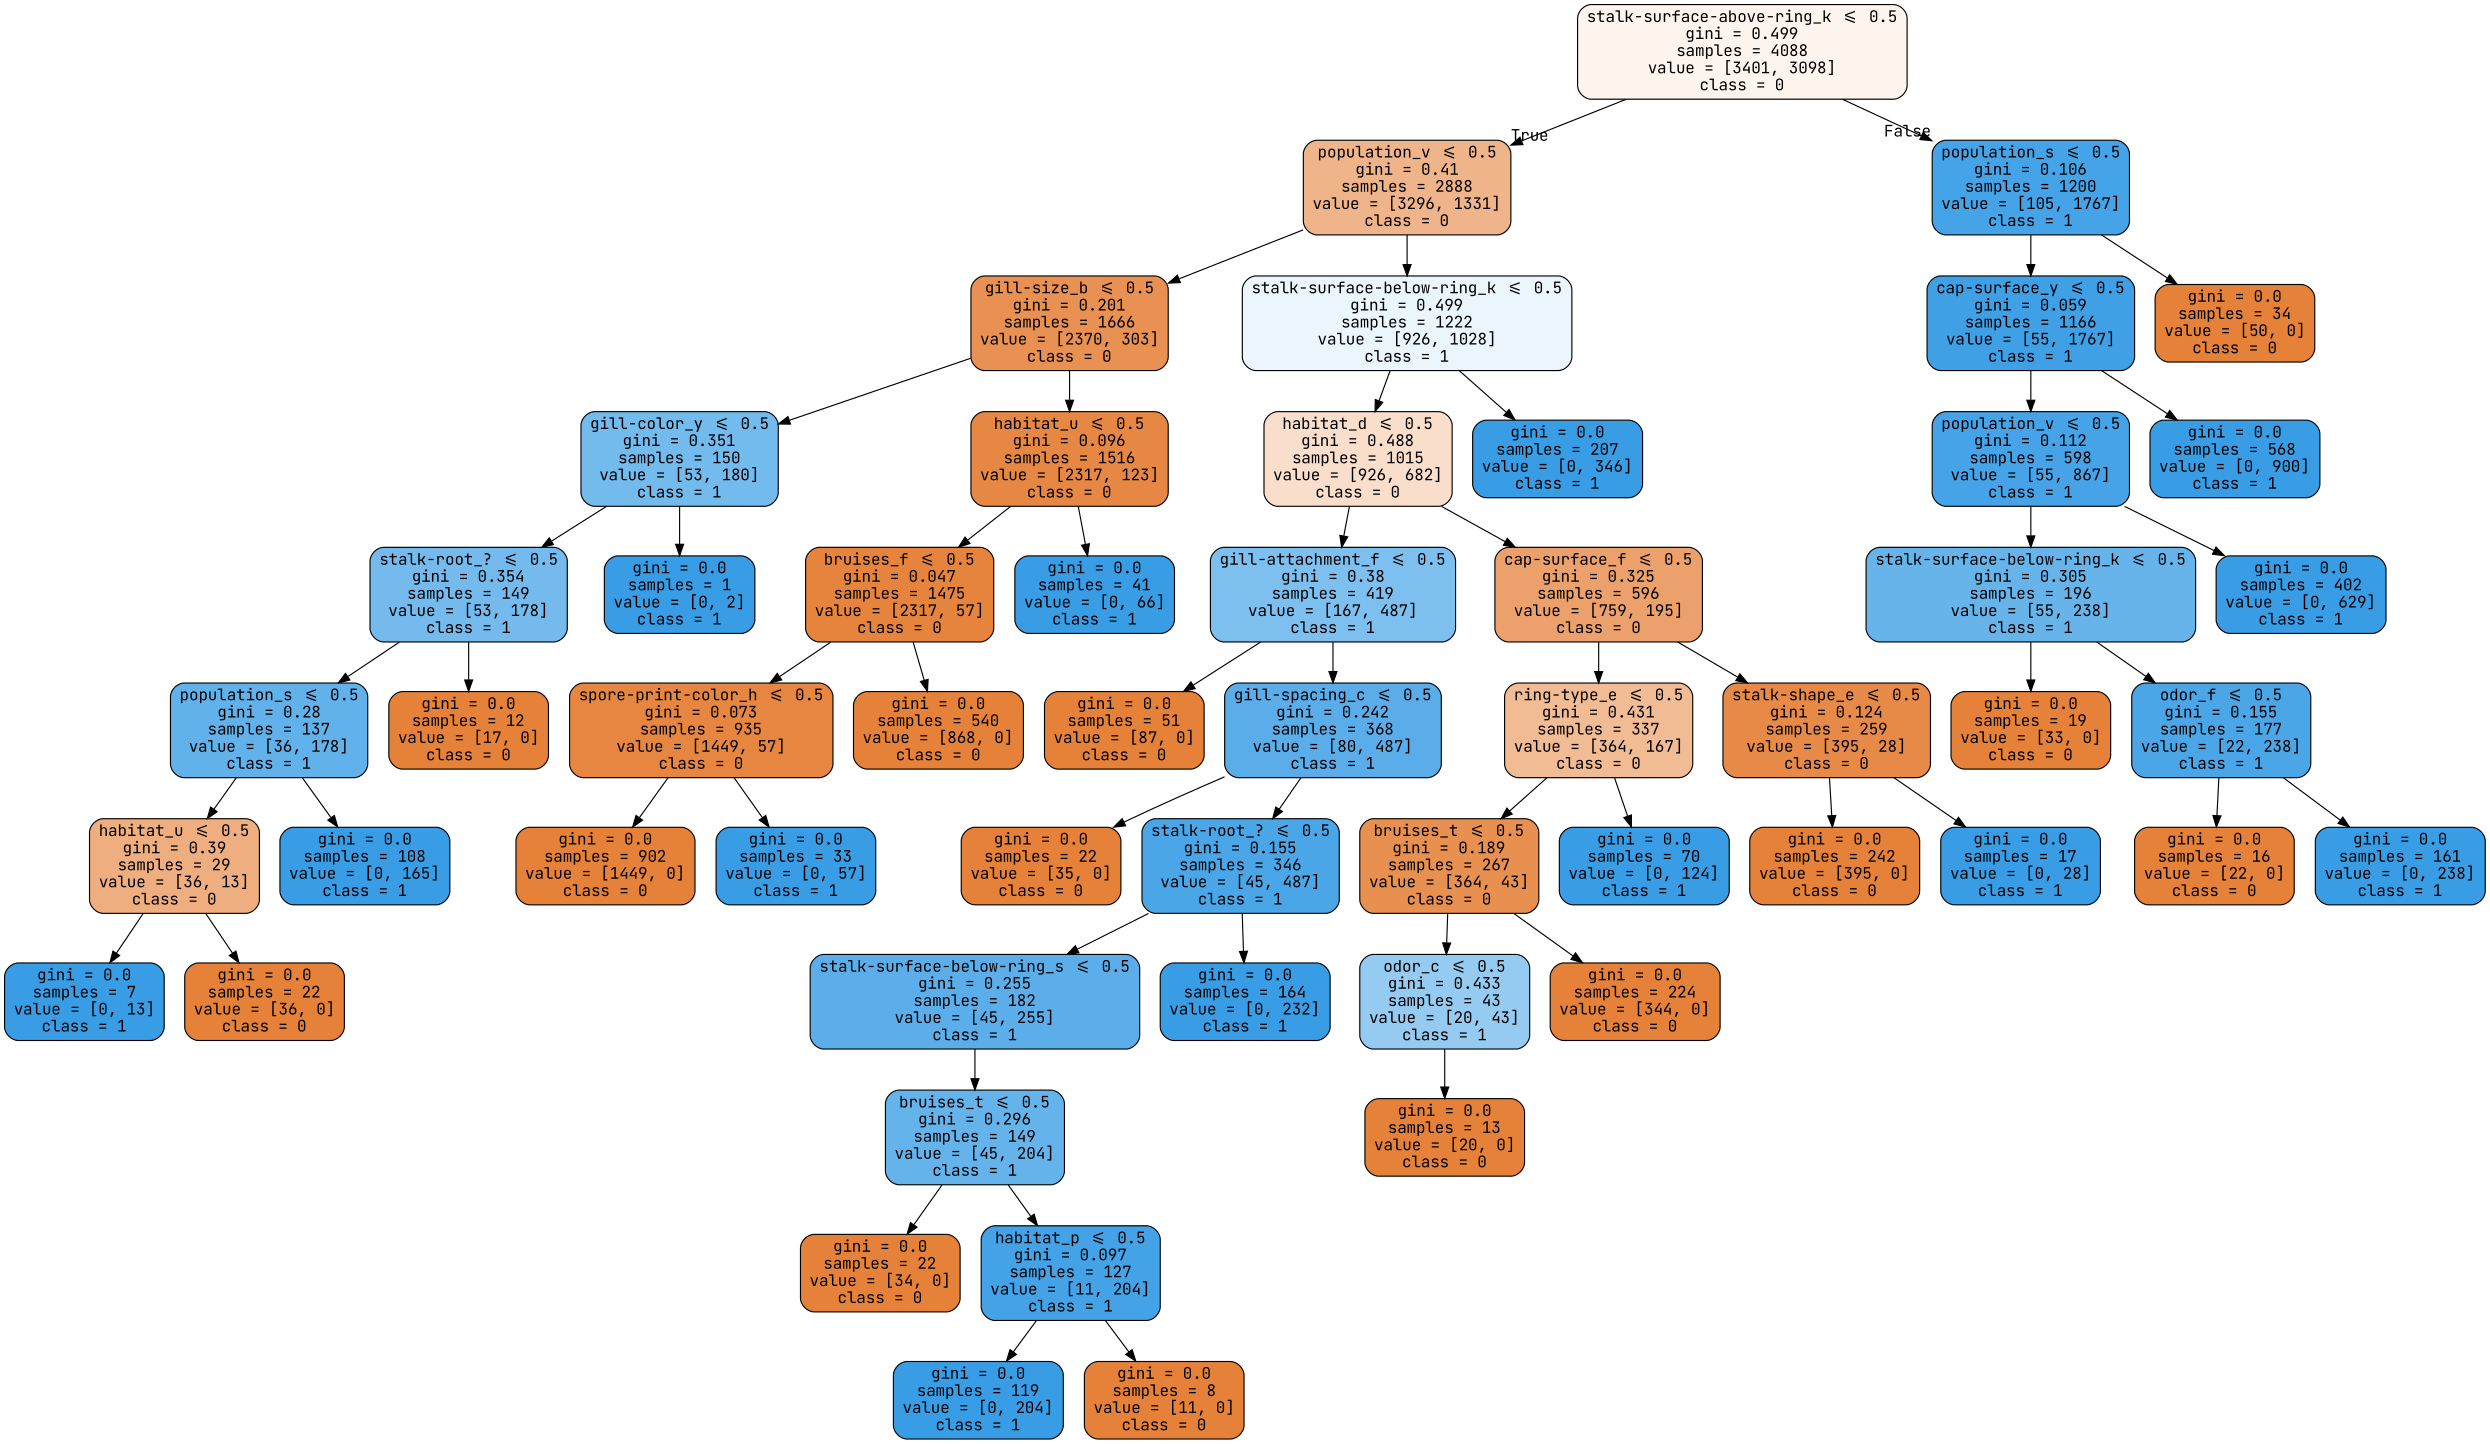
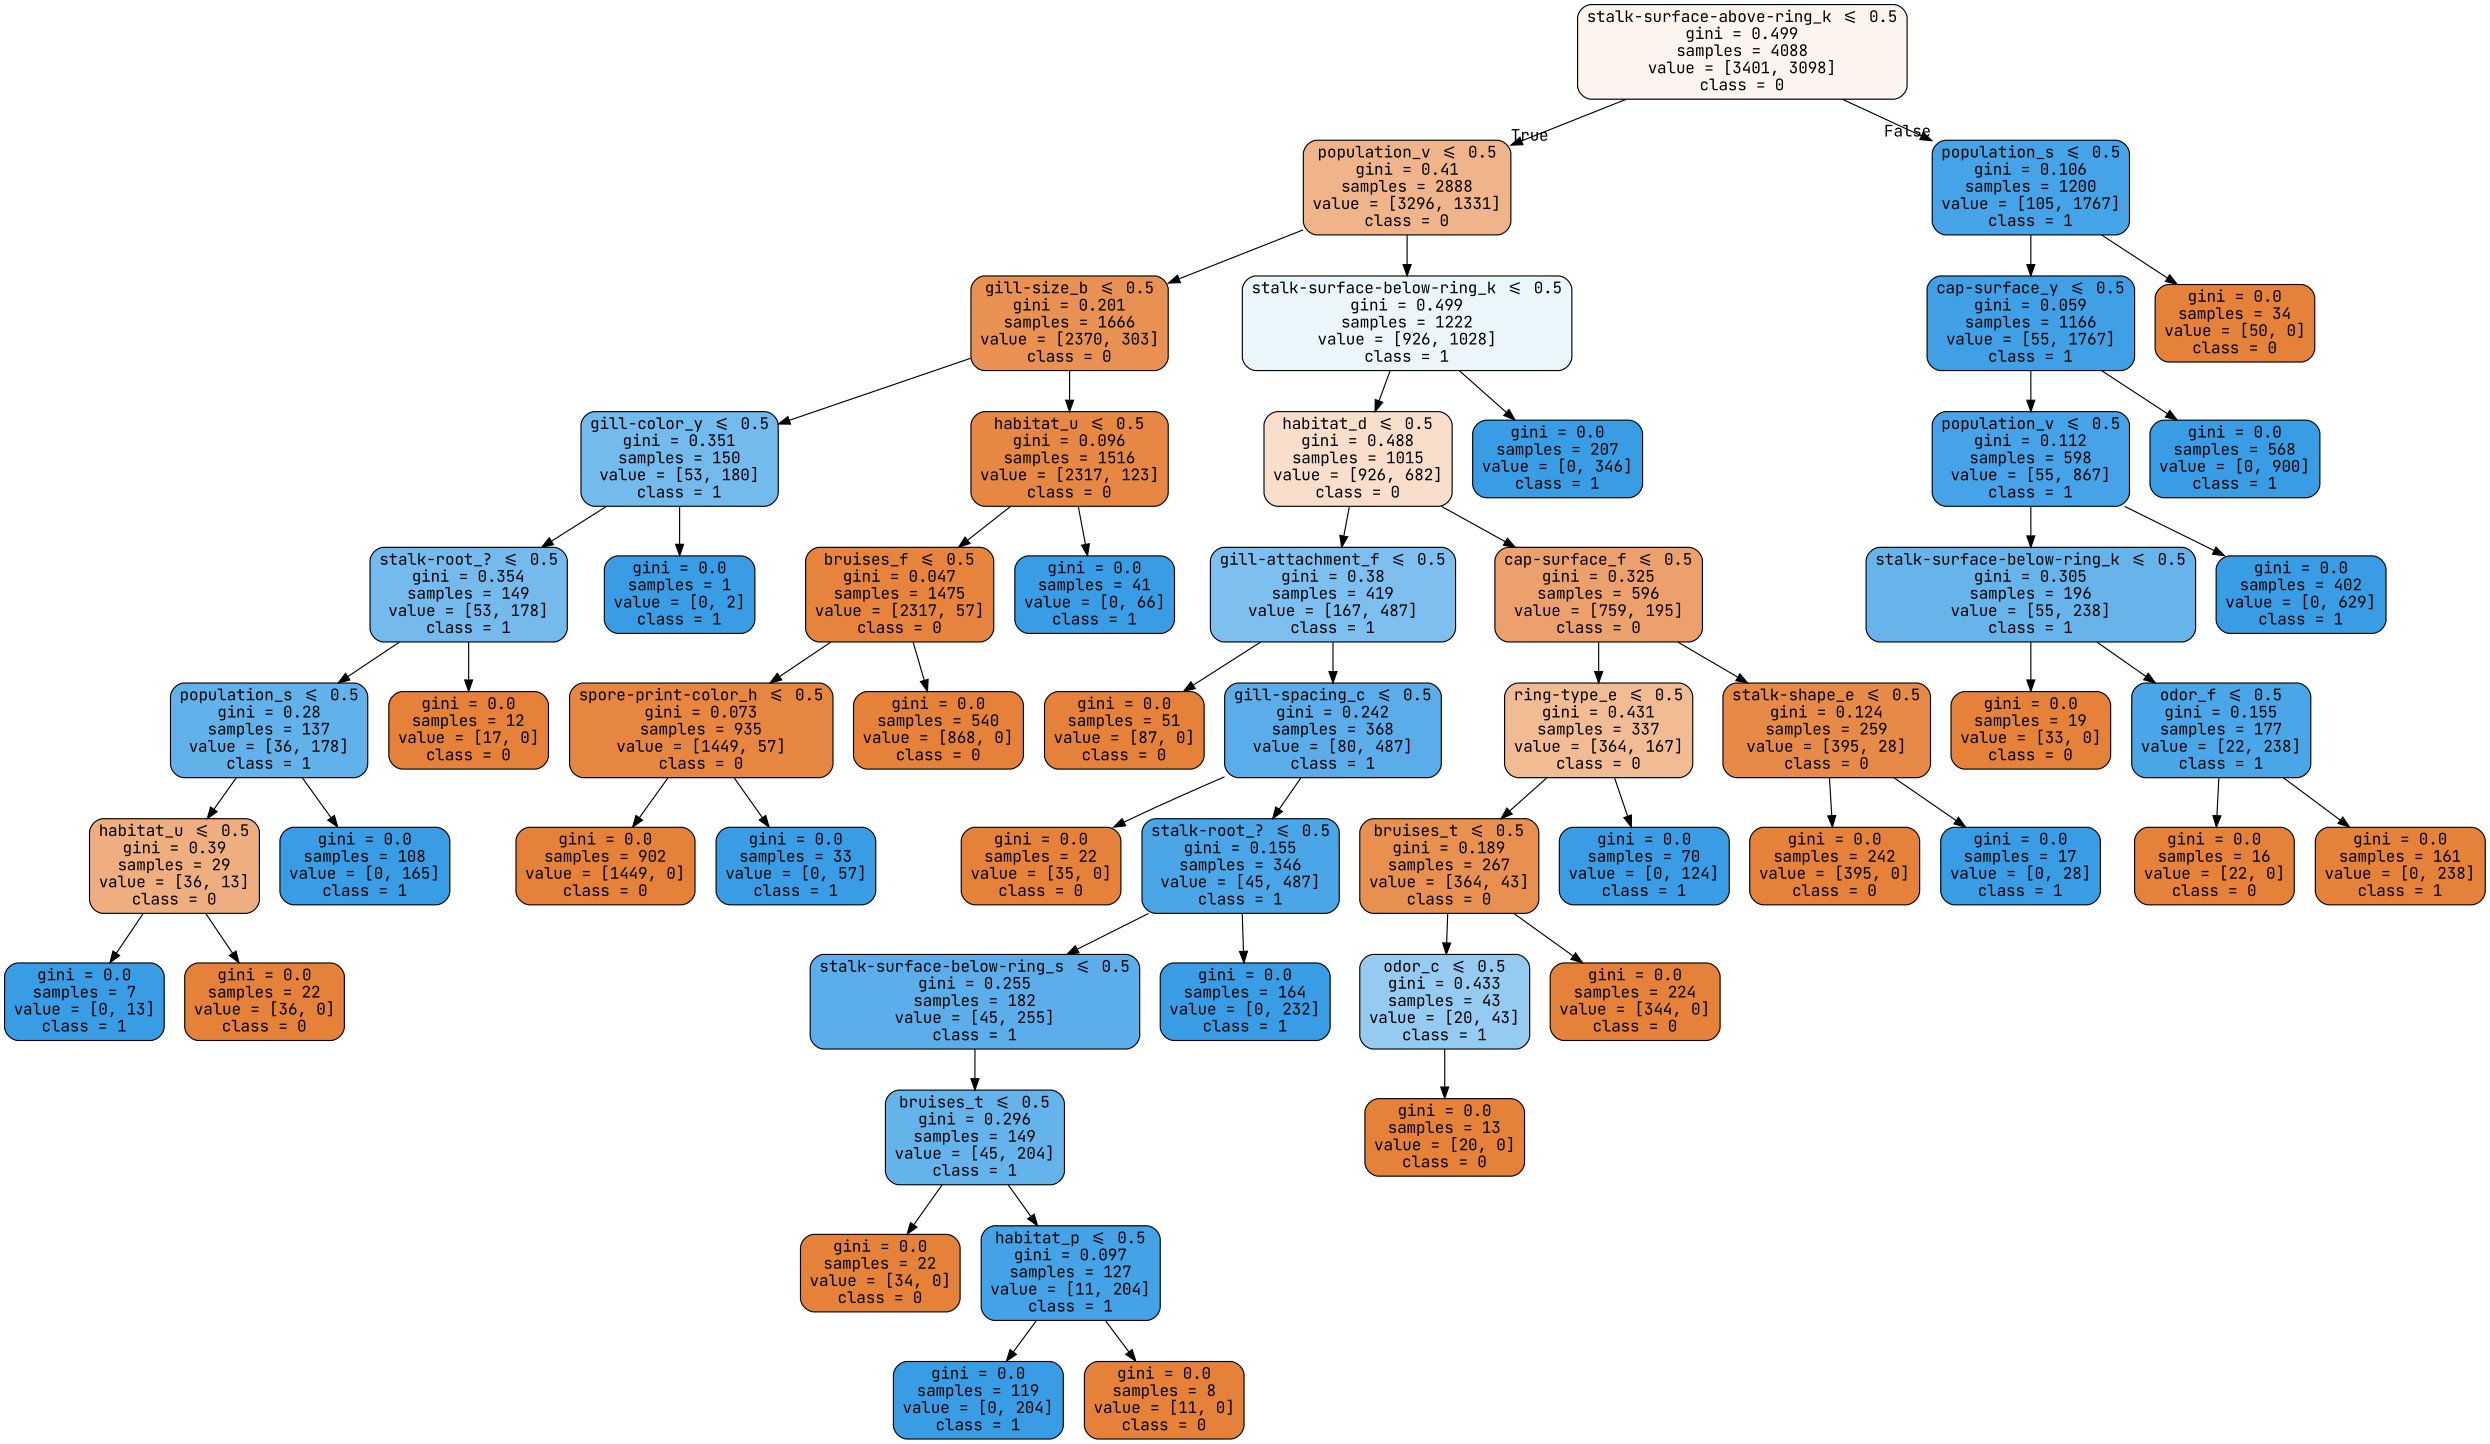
node "gini = 0.0 samples = 161 value = [0, 238] class = 1": fillcolor #399de5 -> #e58139
